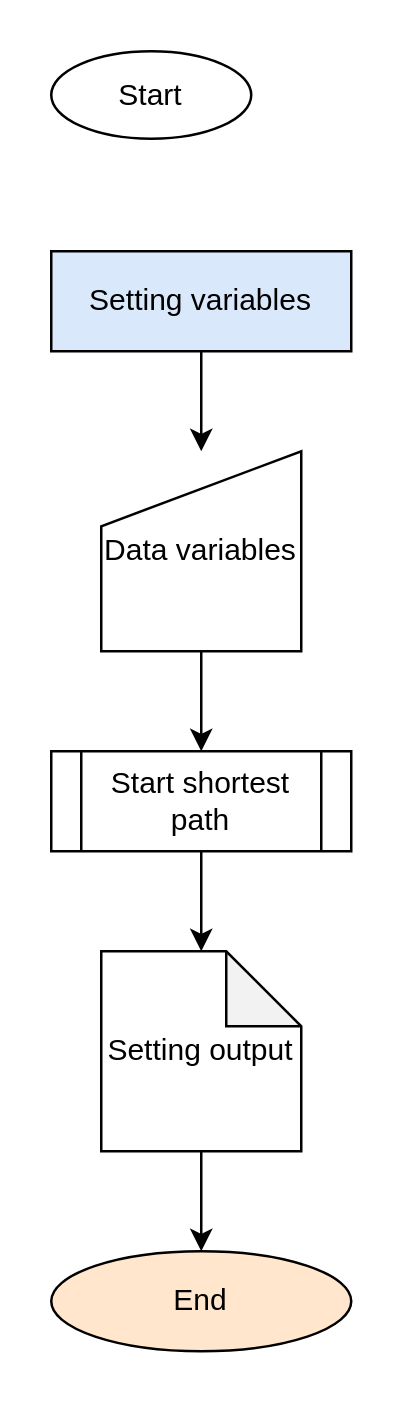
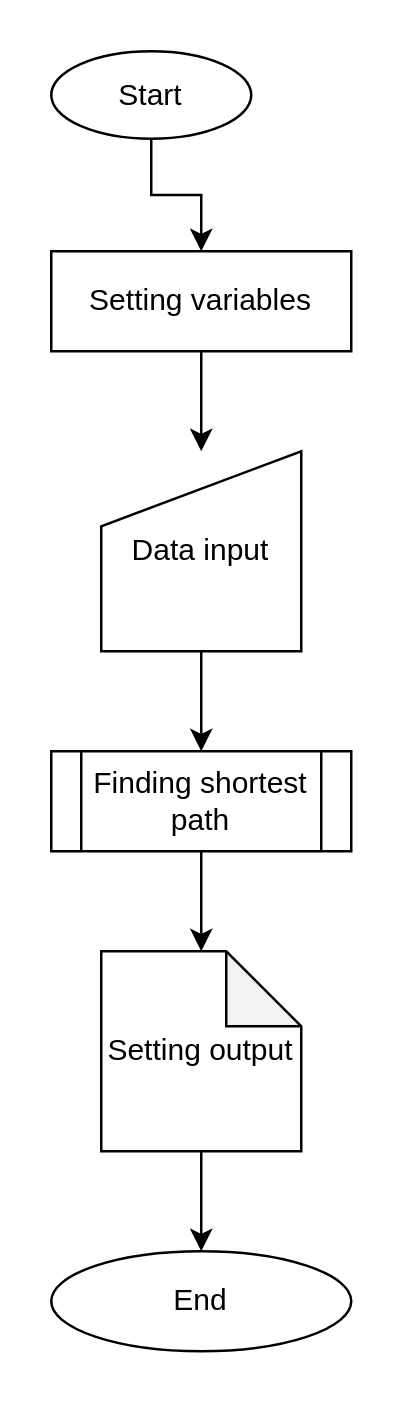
edge "Start" -> "Setting variables": added
node "Setting variables": fillcolor #dae8fc -> #ffffff
node "Data variables": label "Data variables" -> "Data input"
node "Start shortest path": label "Start shortest path" -> "Finding shortest path"
node "End": fillcolor #ffe6cc -> #ffffff
